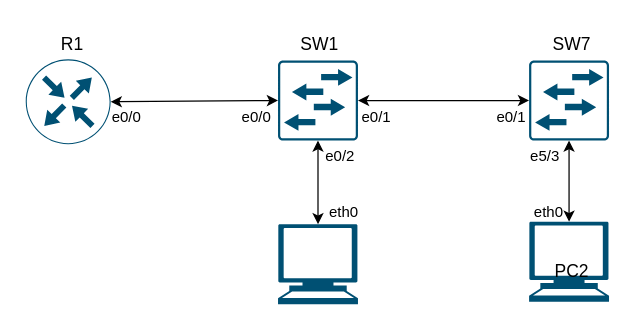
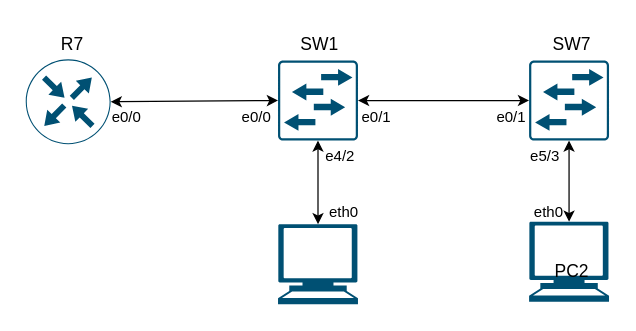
node "R1": label "R1" -> "R7"
node "e0/2": label "e0/2" -> "e4/2"
